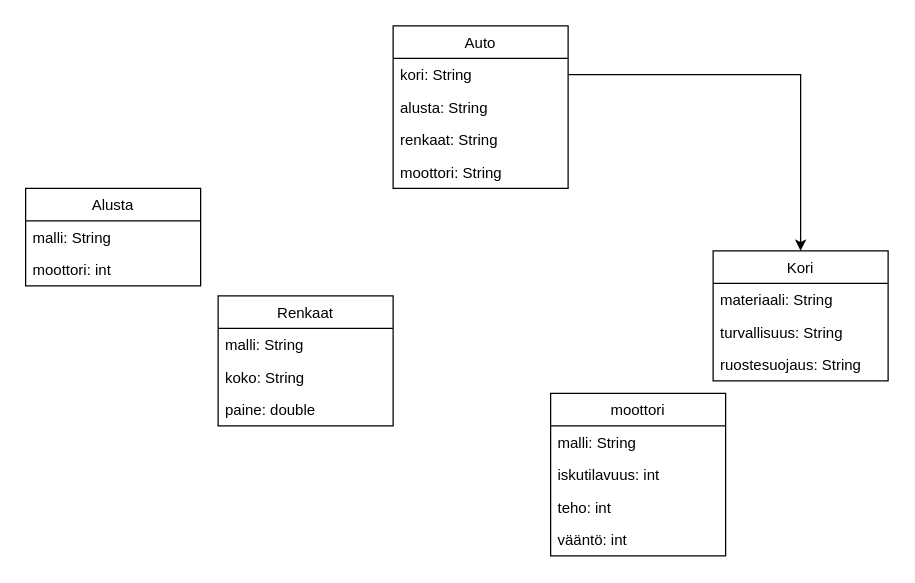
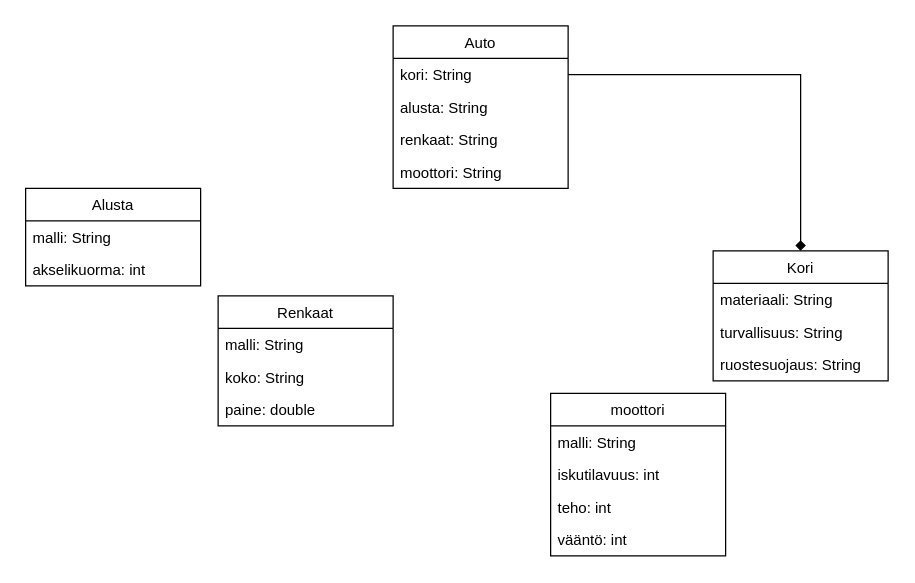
edge "kori: String" -> "Kori": arrowhead classic -> diamond
node "moottori: int": label "moottori: int" -> "akselikuorma: int"
